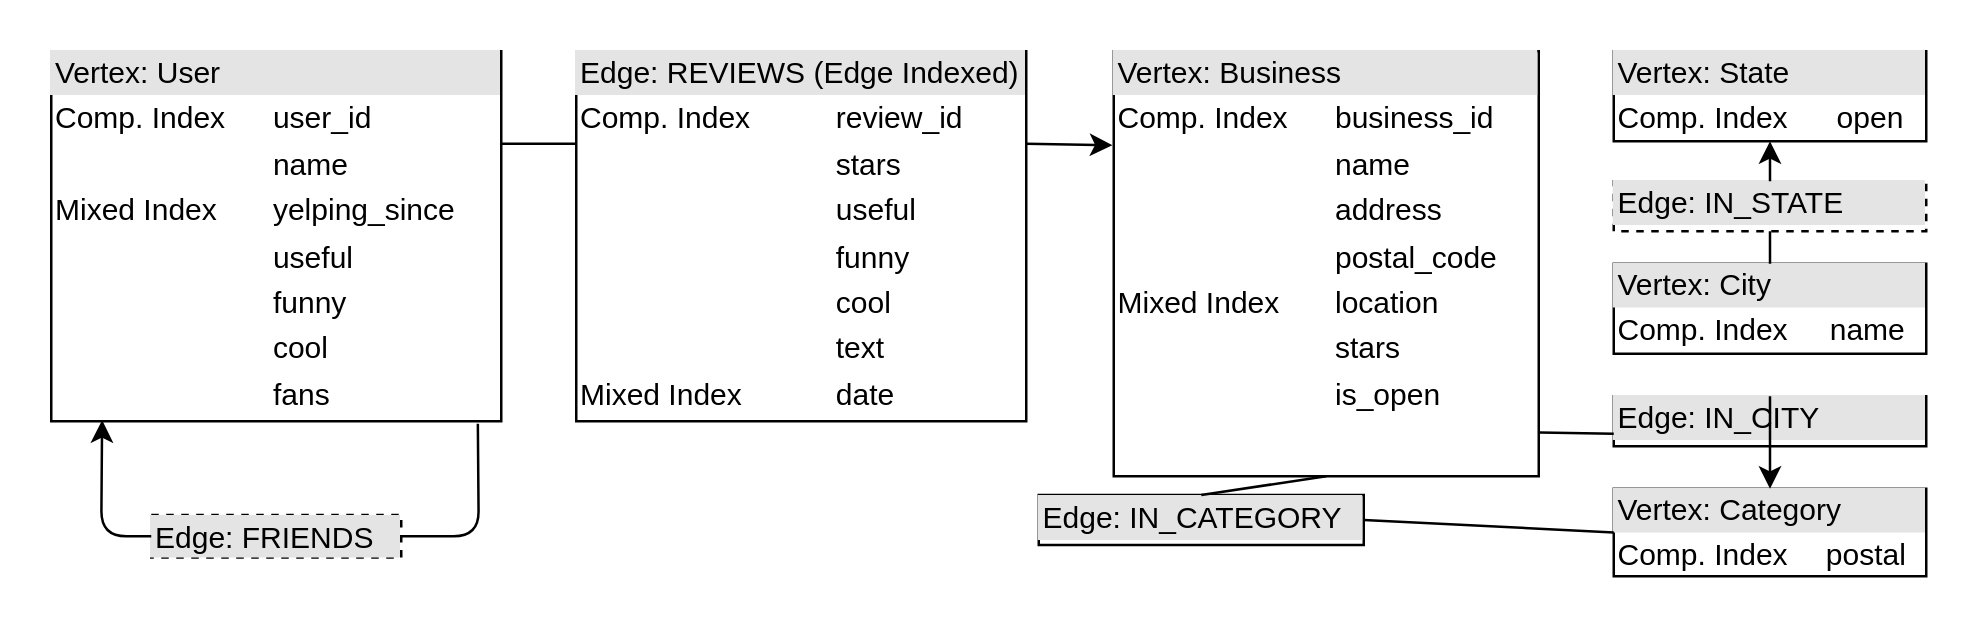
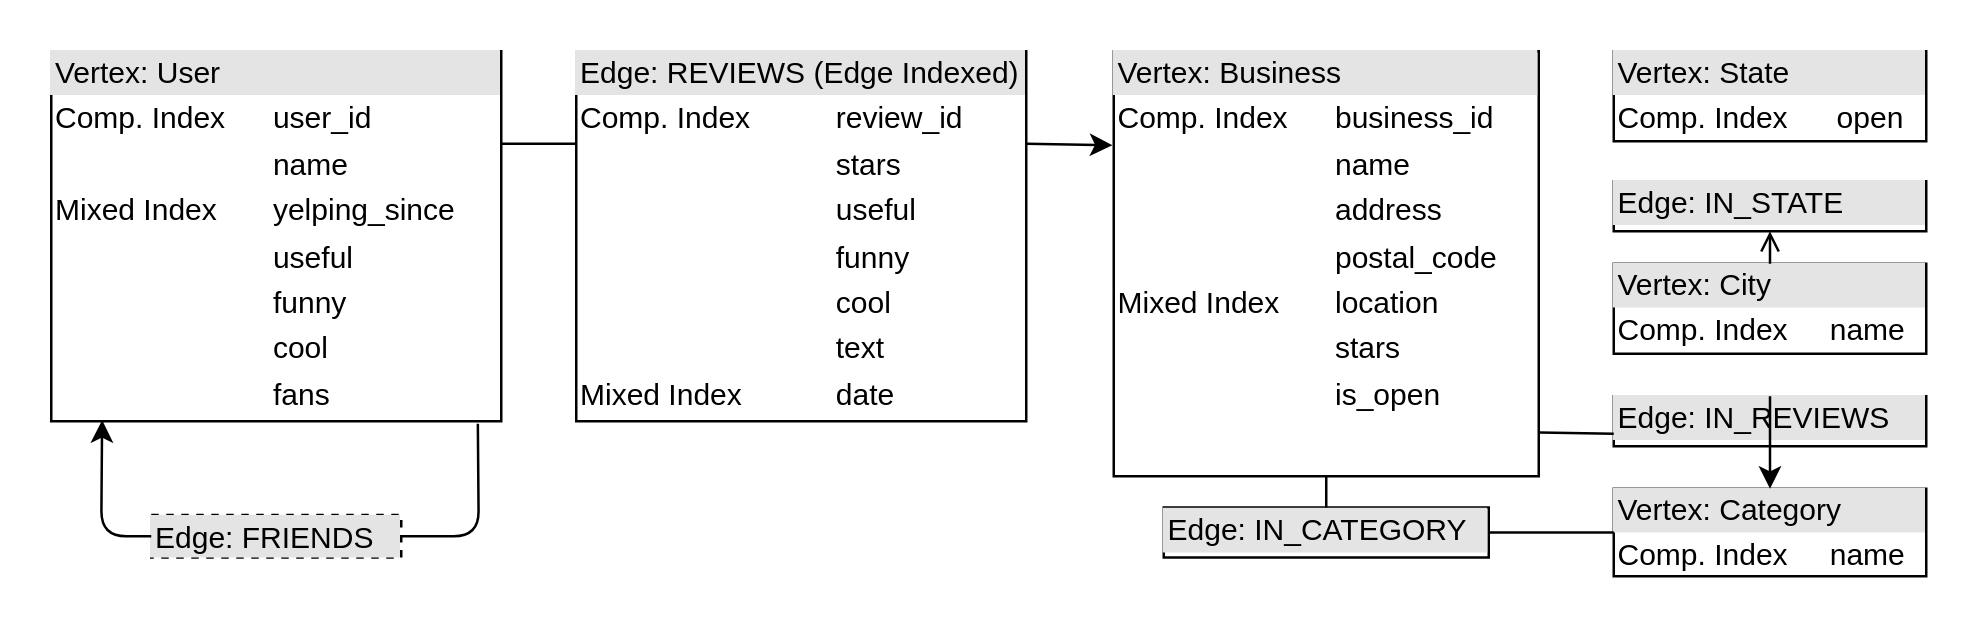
edge "Edge: IN_STATE" -> "Vertex: State Comp. Index open": removed
node "Edge: IN_STATE": style dashed -> solid
edge "Edge: IN_STATE" -- "Vertex: City Comp. Index name": arrowhead none -> open
node "Edge: IN_CITY": label "Edge: IN_CITY" -> "Edge: IN_REVIEWS"
node "Edge: IN_CATEGORY": moved (1201, 520) -> (1326, 533)
node "Vertex: Category Comp. Index postal": label "Vertex: Category Comp. Index postal" -> "Vertex: Category Comp. Index name"
